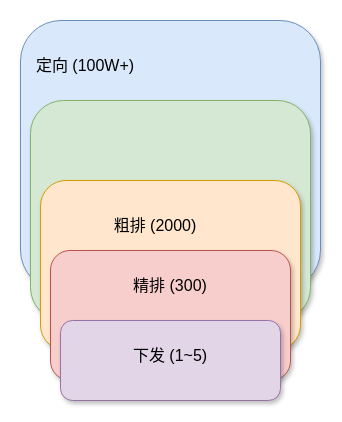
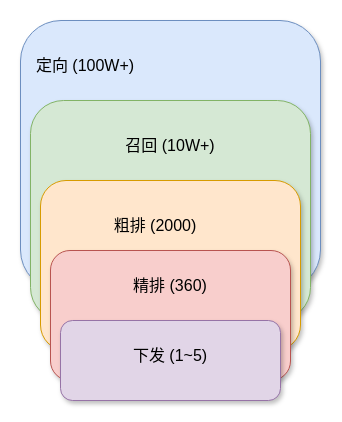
node "召回 (10W+)": added
node "精排 (300)": label "精排 (300)" -> "精排 (360)"
